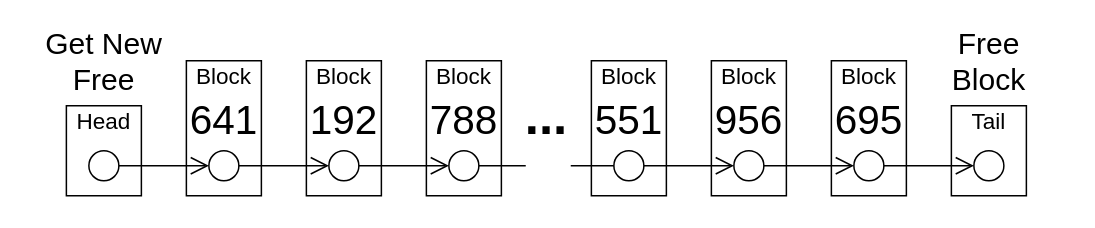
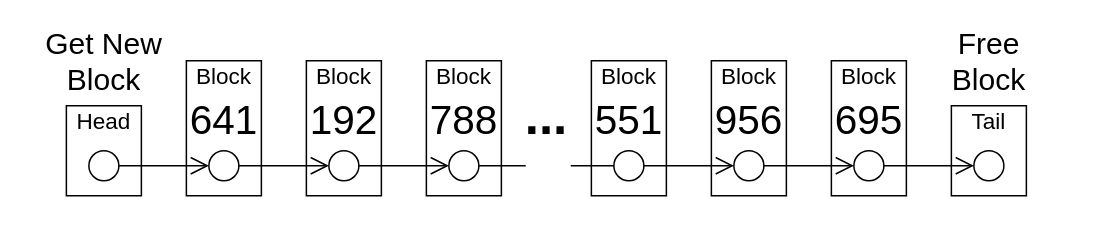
node "Get New Free": label "Get New Free" -> "Get New Block"
